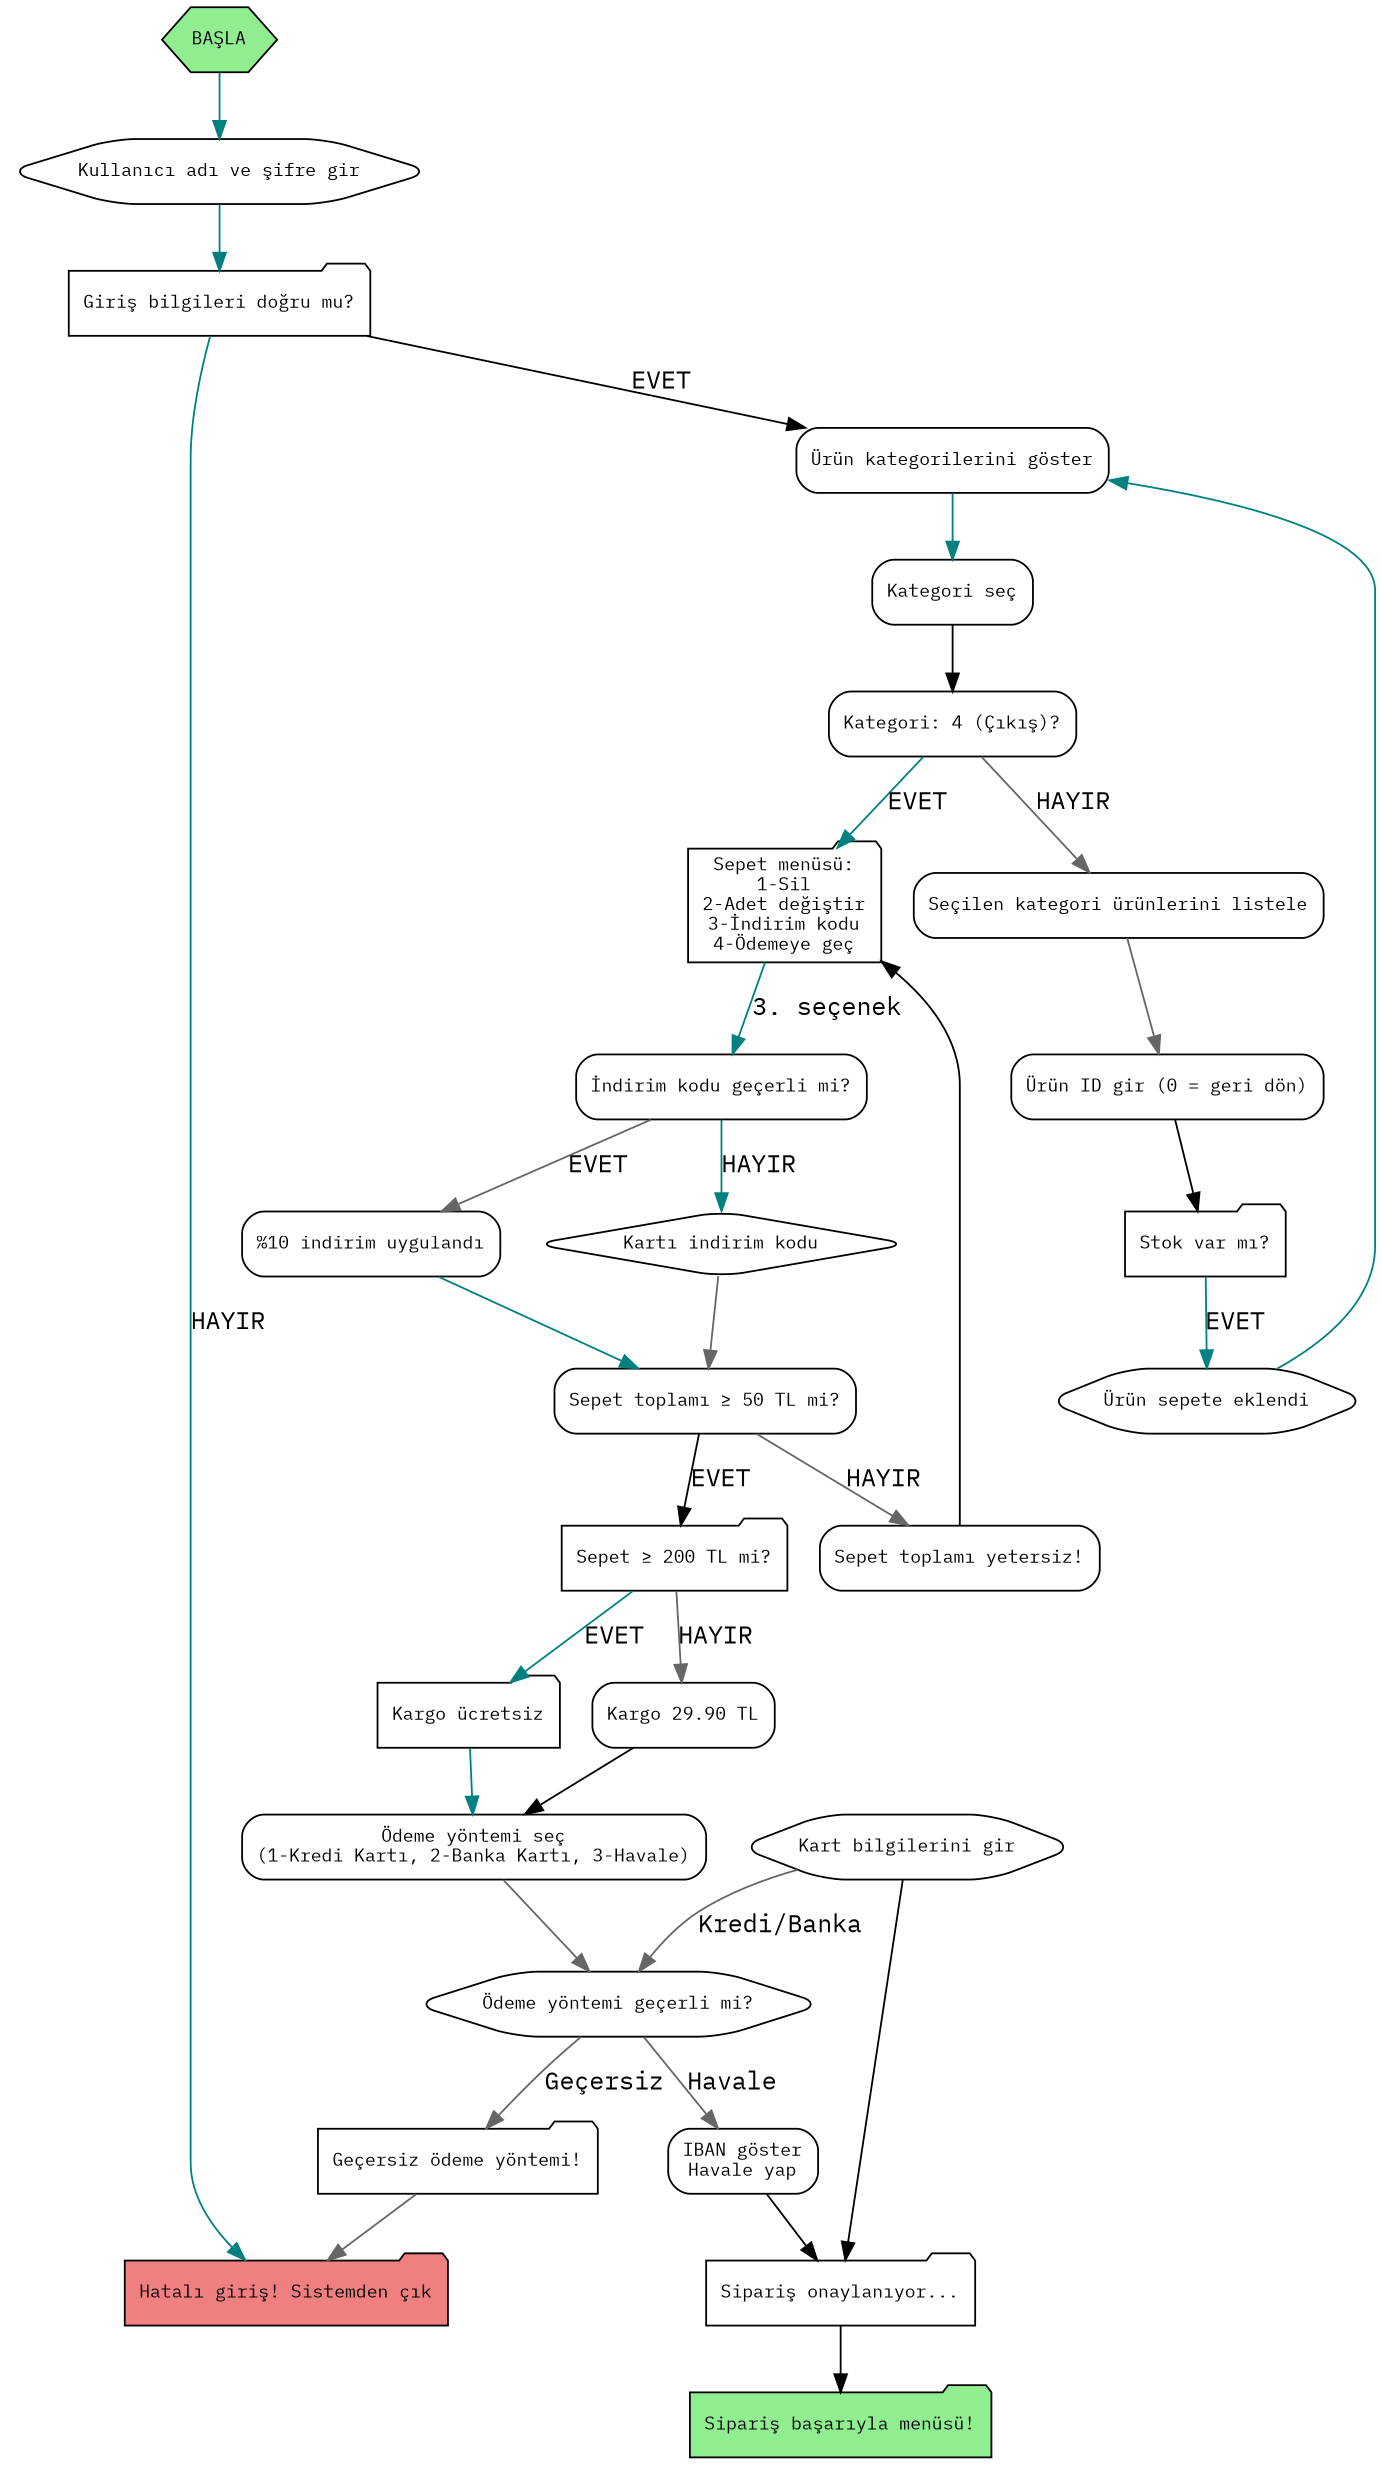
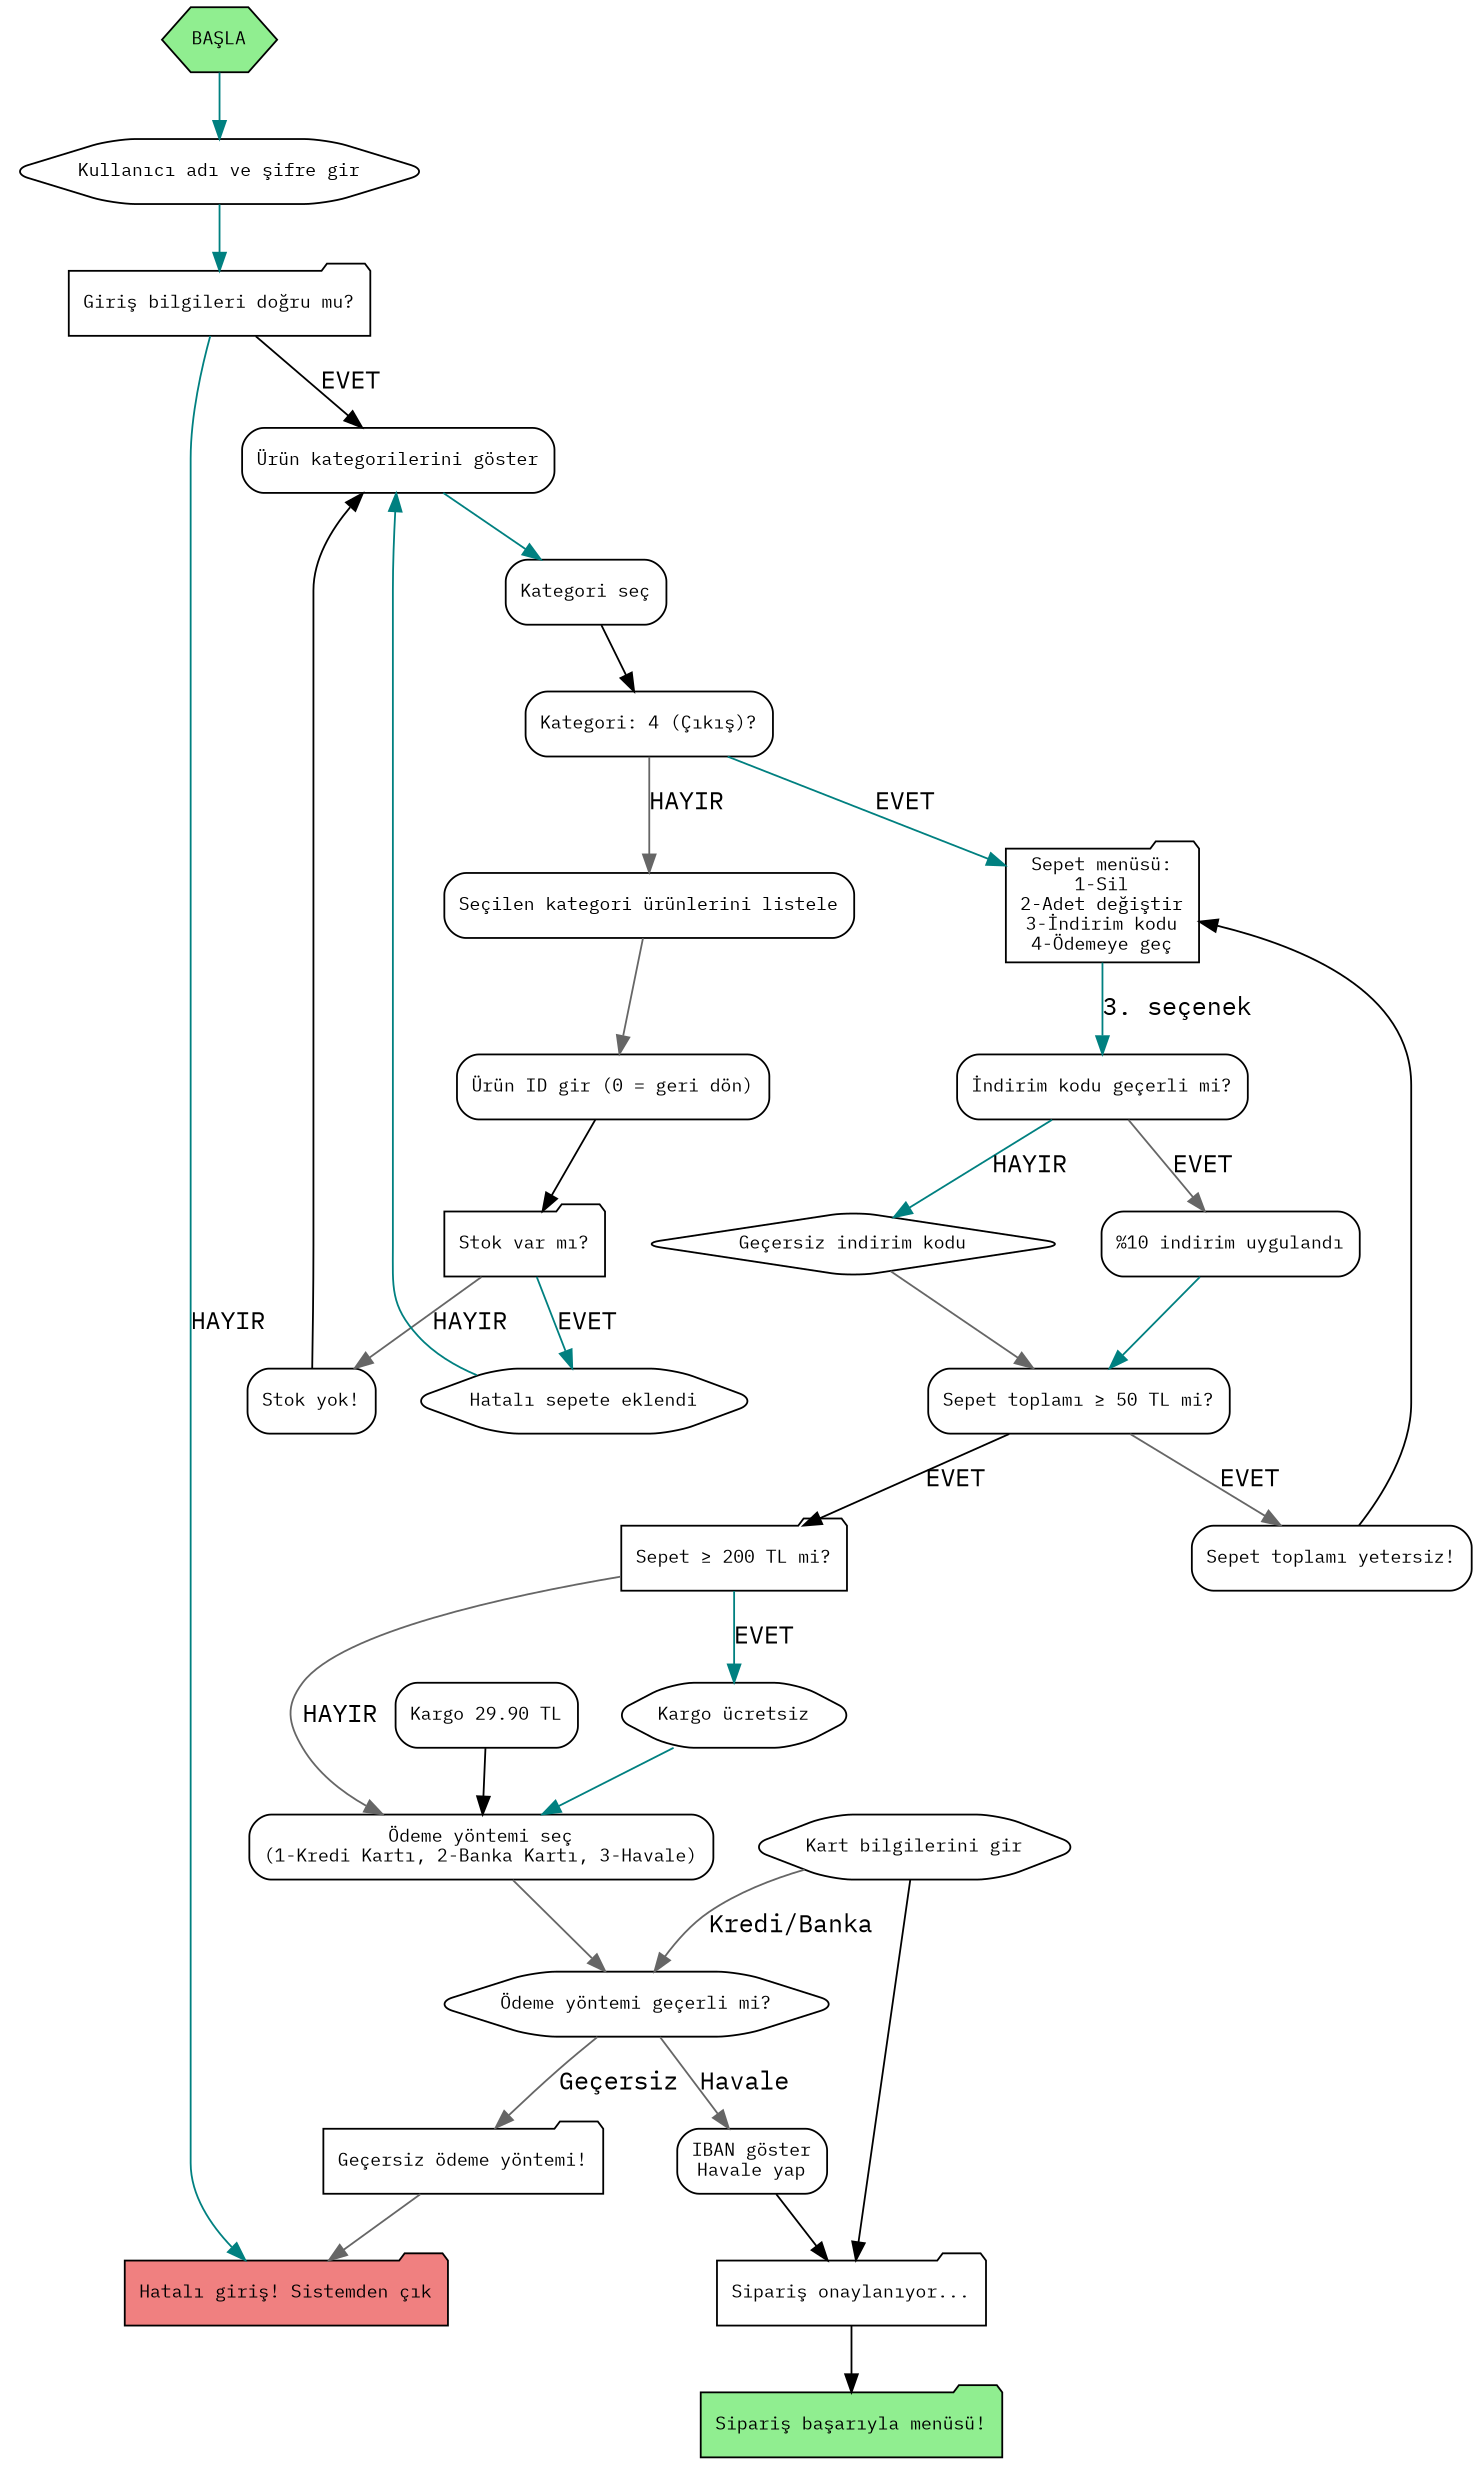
node "Kartı indirim kodu": label "Kartı indirim kodu" -> "Geçersiz indirim kodu"
node "Stok yok!": added
node "Ürün sepete eklendi": label "Ürün sepete eklendi" -> "Hatalı sepete eklendi"
edge "Sepet toplamı ≥ 50 TL mi?" -> "Sepet toplamı yetersiz!": label "HAYIR" -> "EVET"
edge "Sepet ≥ 200 TL mi?" -> "Kargo 29.90 TL": now "Sepet ≥ 200 TL mi?" -> "Ödeme yöntemi seç (1-Kredi Kartı, 2-Banka Kartı, 3-Havale)"
node "Kargo ücretsiz": shape folder -> hexagon
